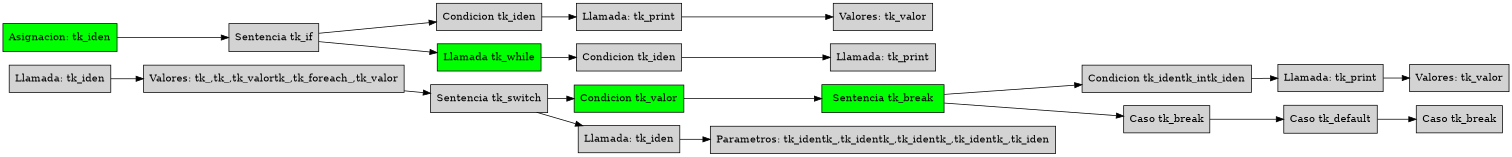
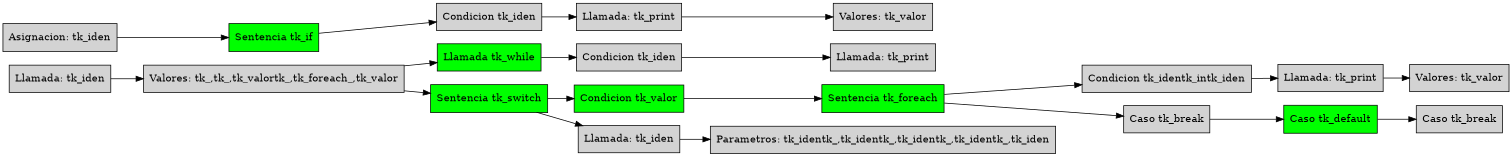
node "Asignacion: tk_iden": fillcolor green -> lightgrey
node "Sentencia tk_if": fillcolor lightgrey -> green
edge "Sentencia tk_if" -> "Llamada tk_while": now "Valores: tk_,tk_,tk_valortk_,tk_foreach_,tk_valor" -> "Llamada tk_while"
node "Sentencia tk_switch": fillcolor lightgrey -> green
node "Sentencia tk_break": label "Sentencia tk_break" -> "Sentencia tk_foreach"
node "Caso tk_default": fillcolor lightgrey -> green
